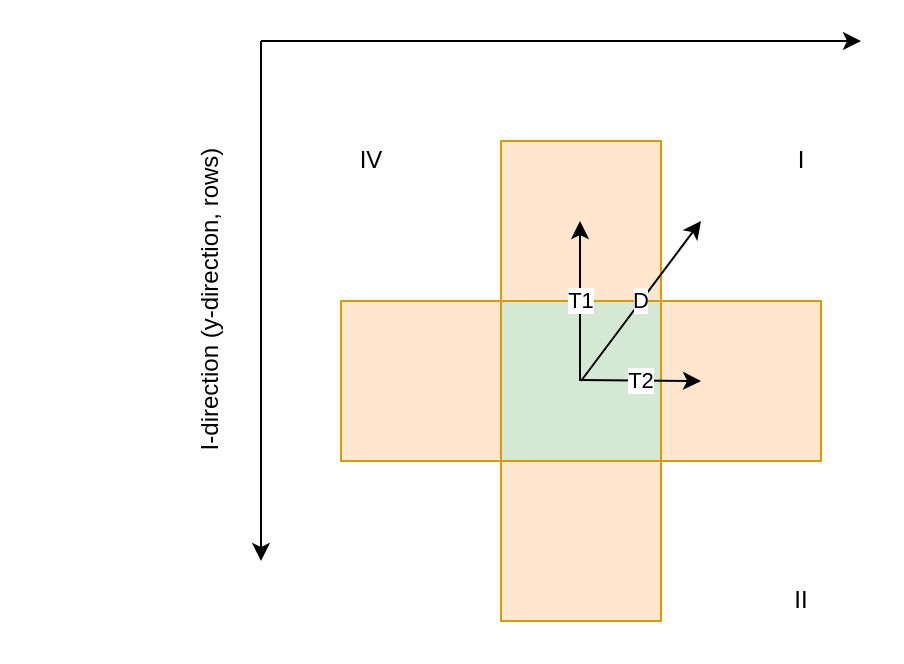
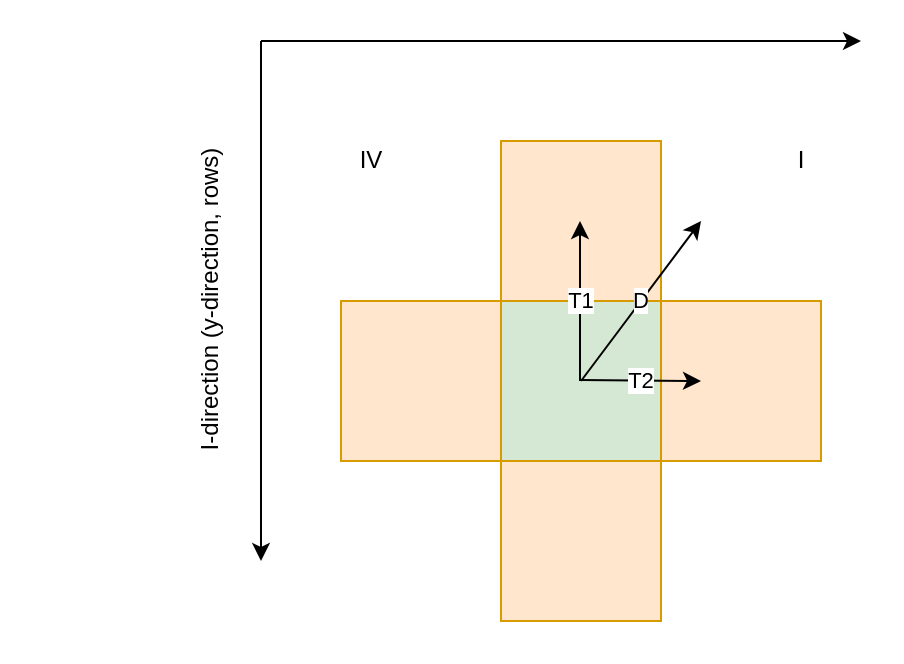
node "II": removed
